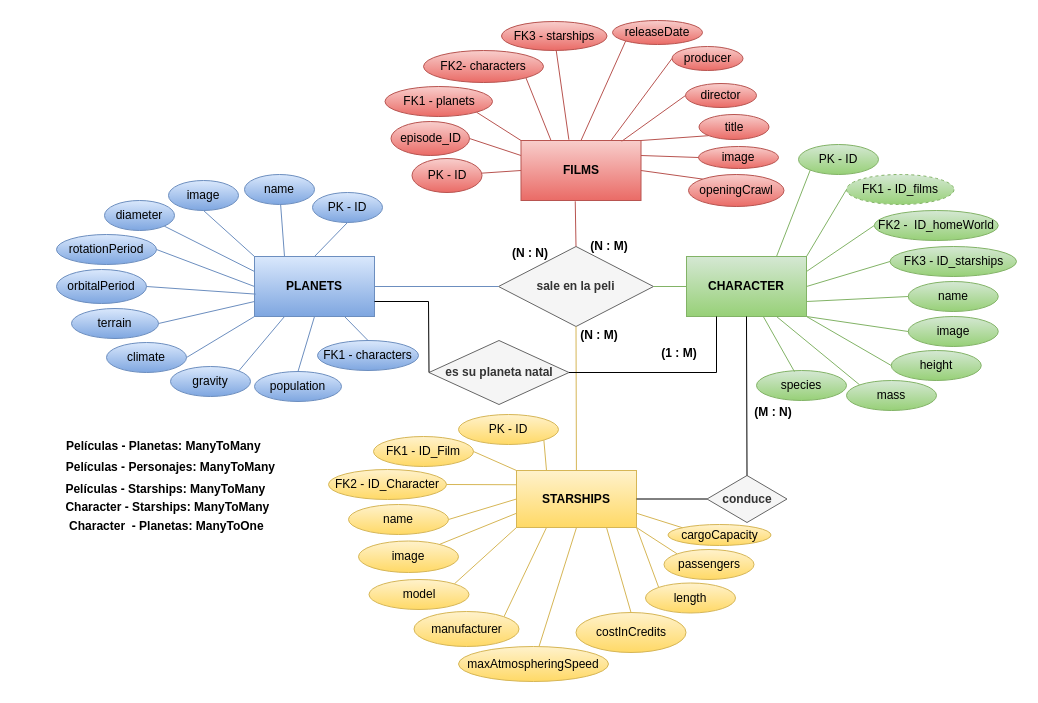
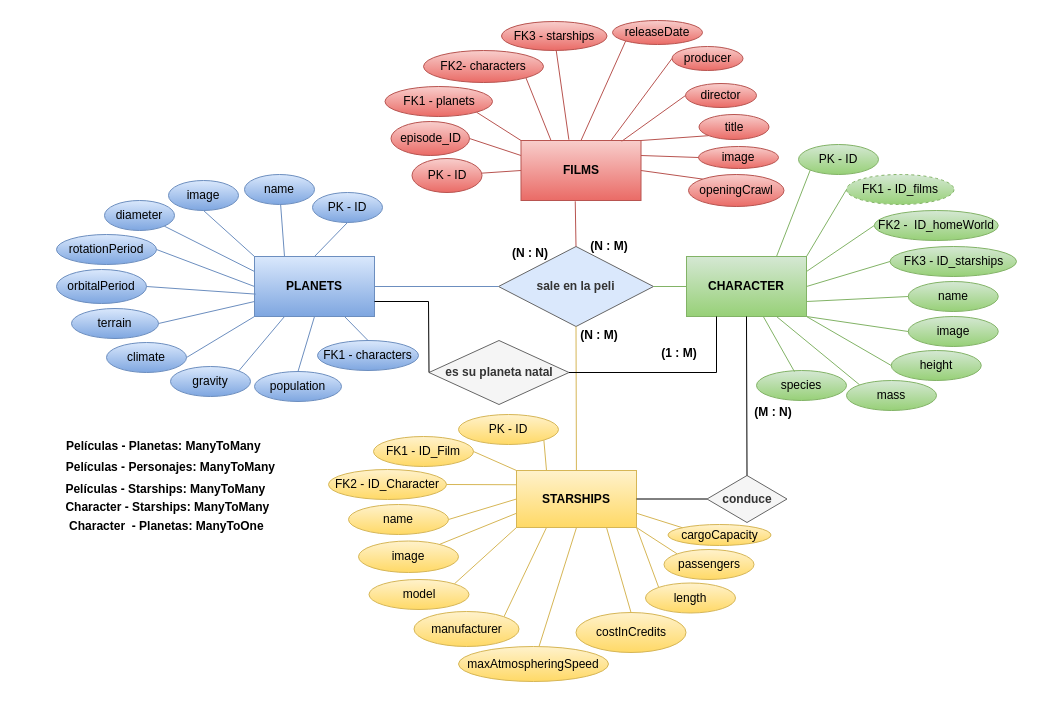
node "sale en la peli": fillcolor #f5f5f5 -> #dae8fc
